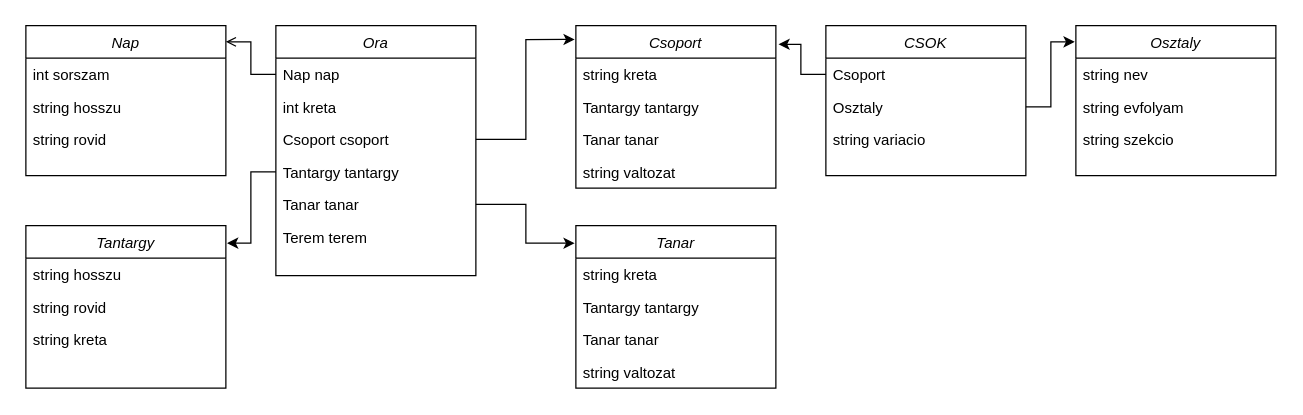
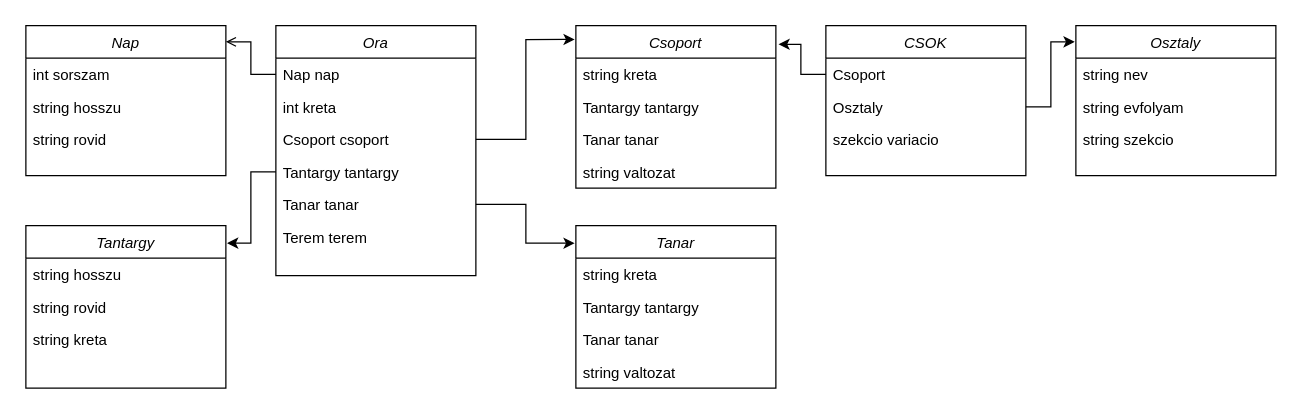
node "string variacio": label "string variacio" -> "szekcio variacio"
